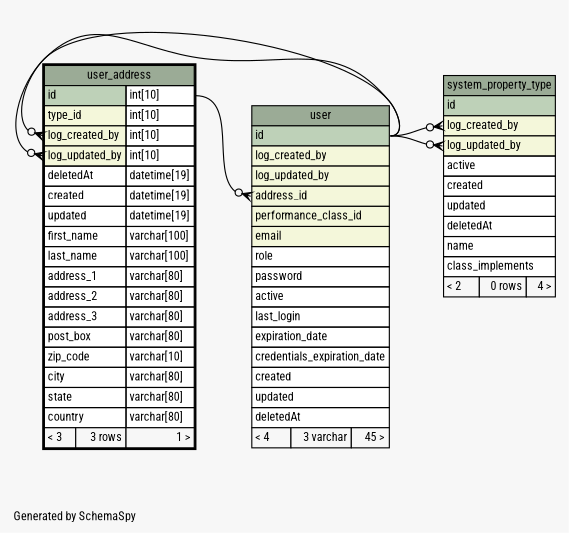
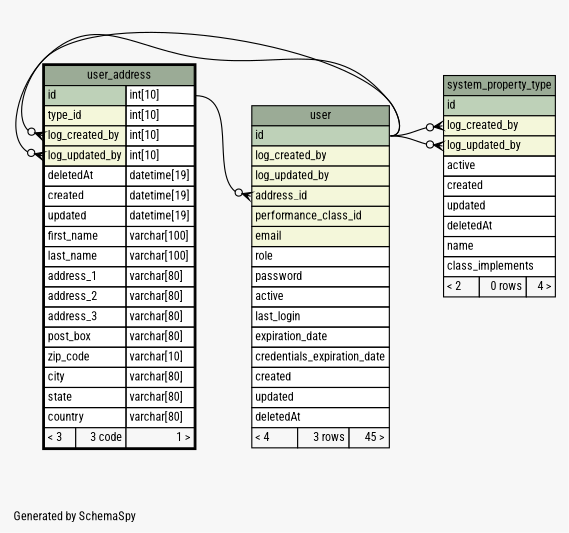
node "user_address": text "3 rows" -> "3 code"
node "user": text "3 varchar" -> "3 rows"
